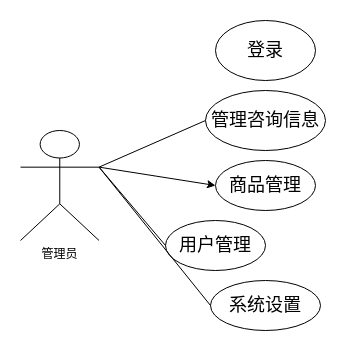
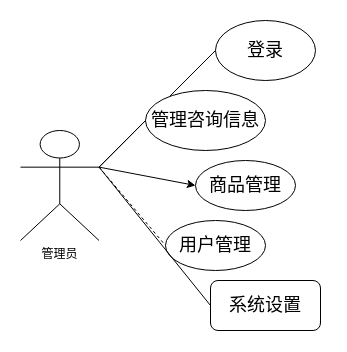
edge "登录" -- "管理员": added
node "管理咨询信息": moved (266, 121) -> (206, 121)
node "商品管理": moved (266, 186) -> (246, 186)
edge "管理员" -- "用户管理": style solid -> dashed
node "系统设置": shape ellipse -> rounded rectangle
